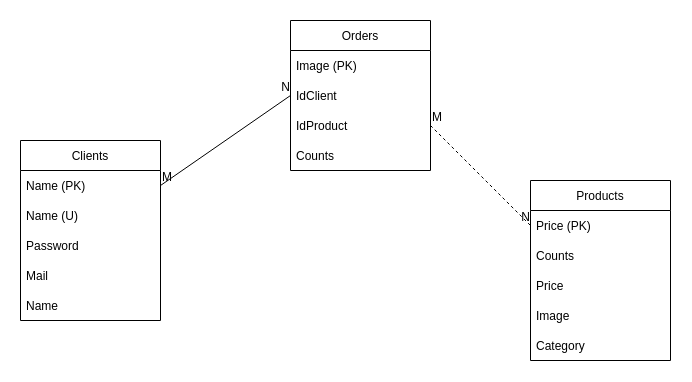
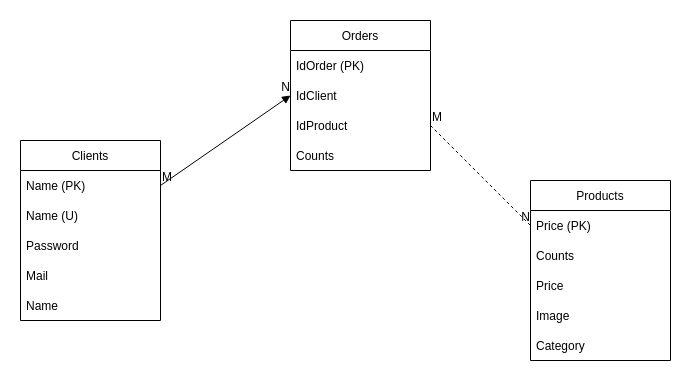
node "Image (PK)": label "Image (PK)" -> "IdOrder (PK)"
edge "IdClient" -- "Name (PK)": arrowhead none -> block
